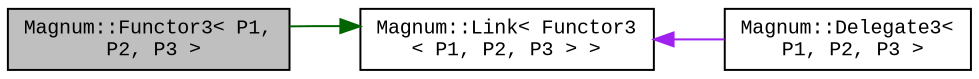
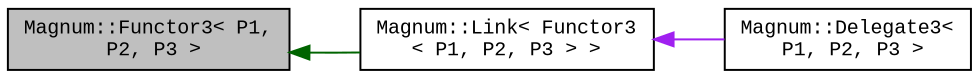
edge "Magnum::Functor3< P1, P2, P3 >" -> "Magnum::Link< Functor3 < P1, P2, P3 > >": reversed
